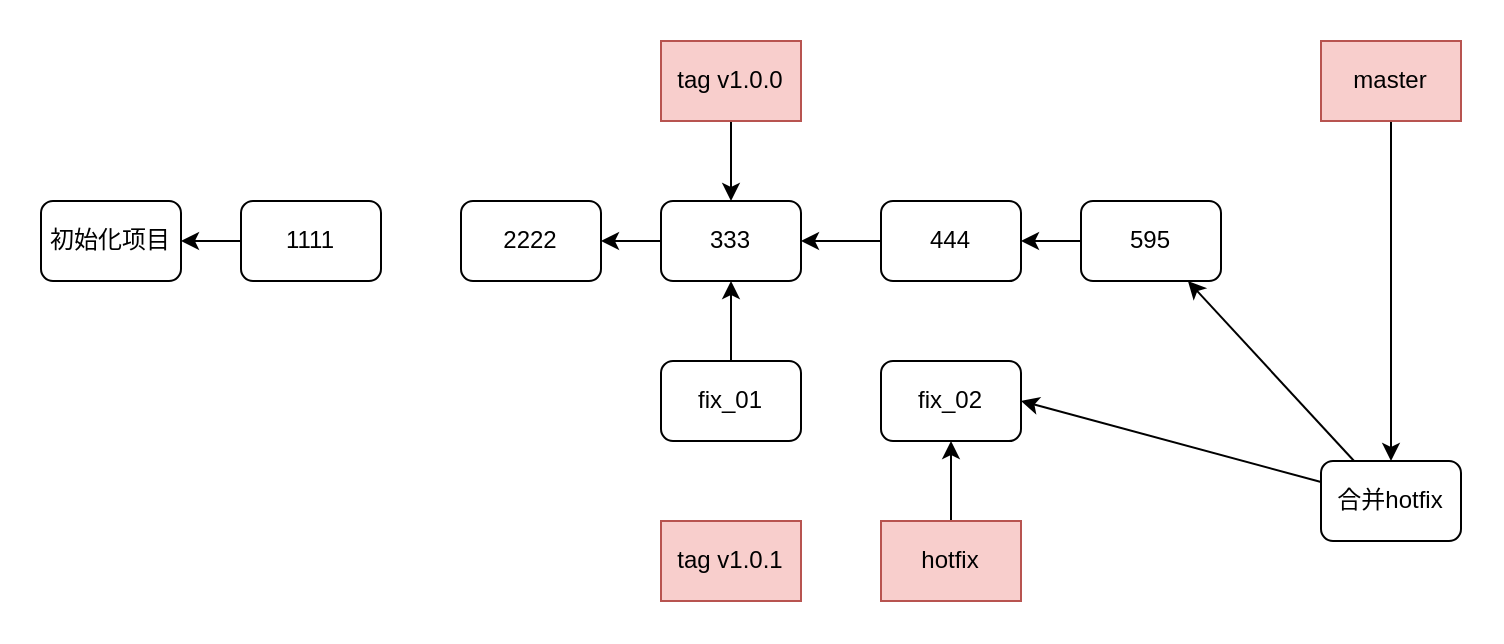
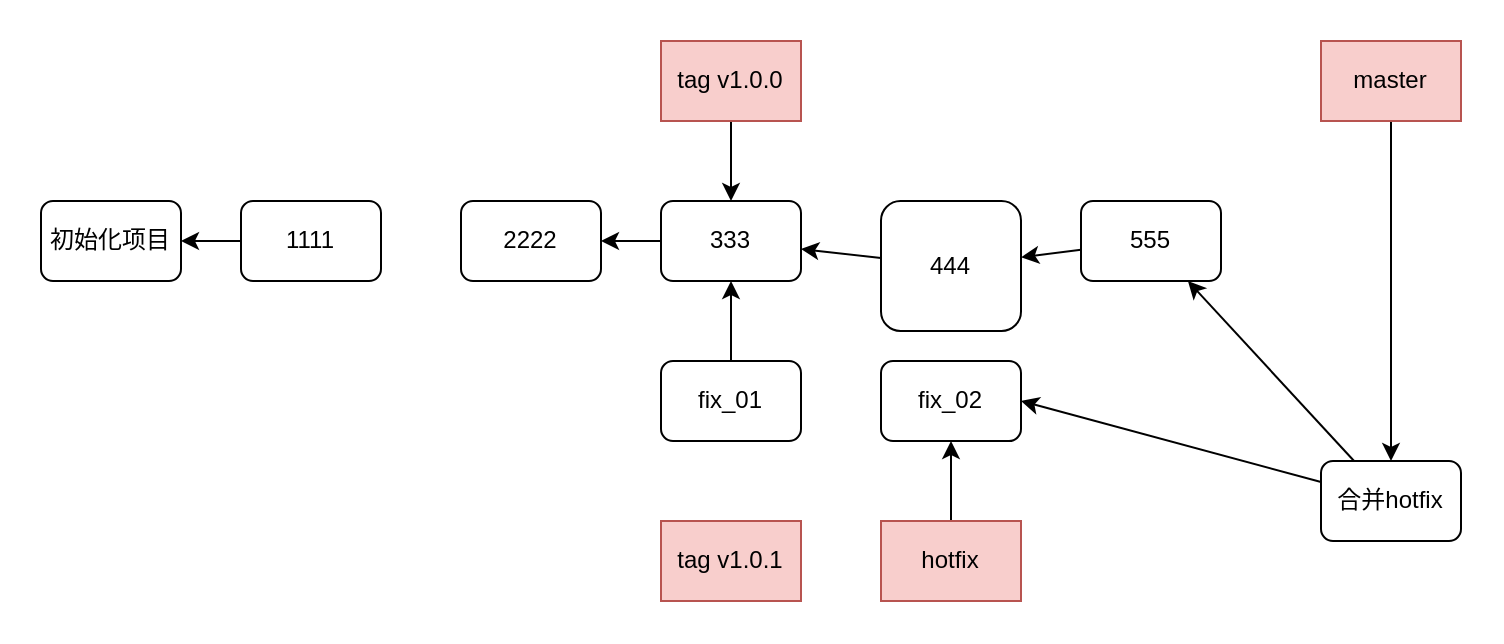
node "444": size 140x80 -> 140x130
node "595": label "595" -> "555"
